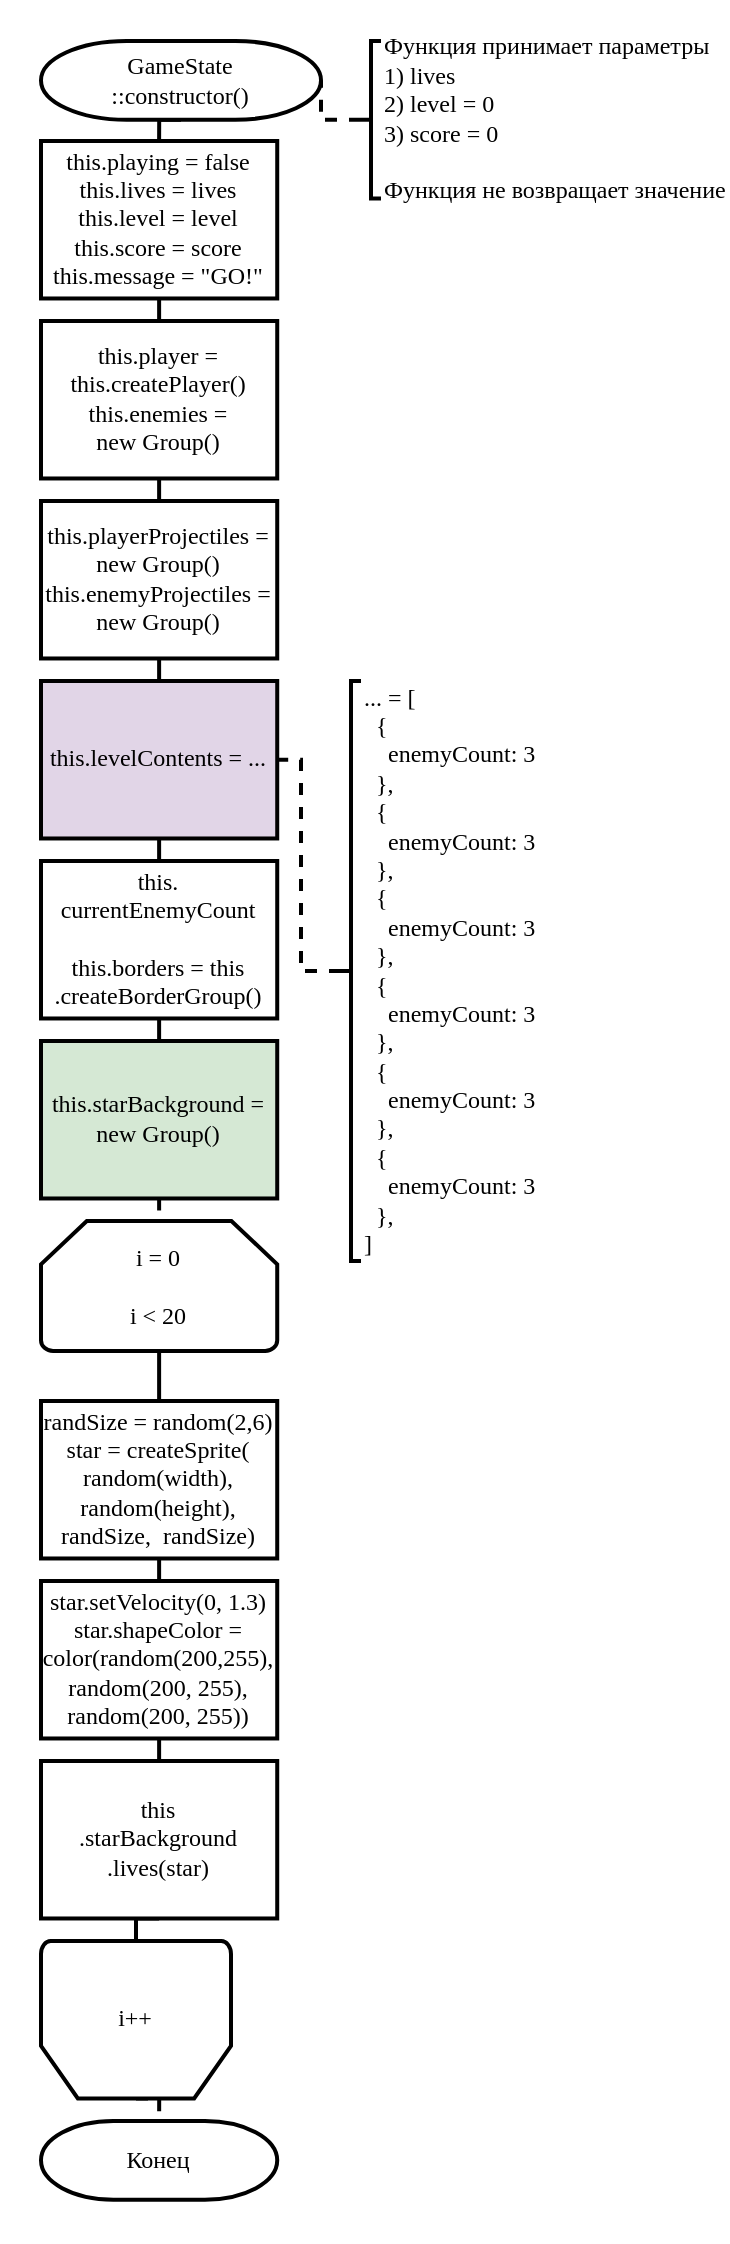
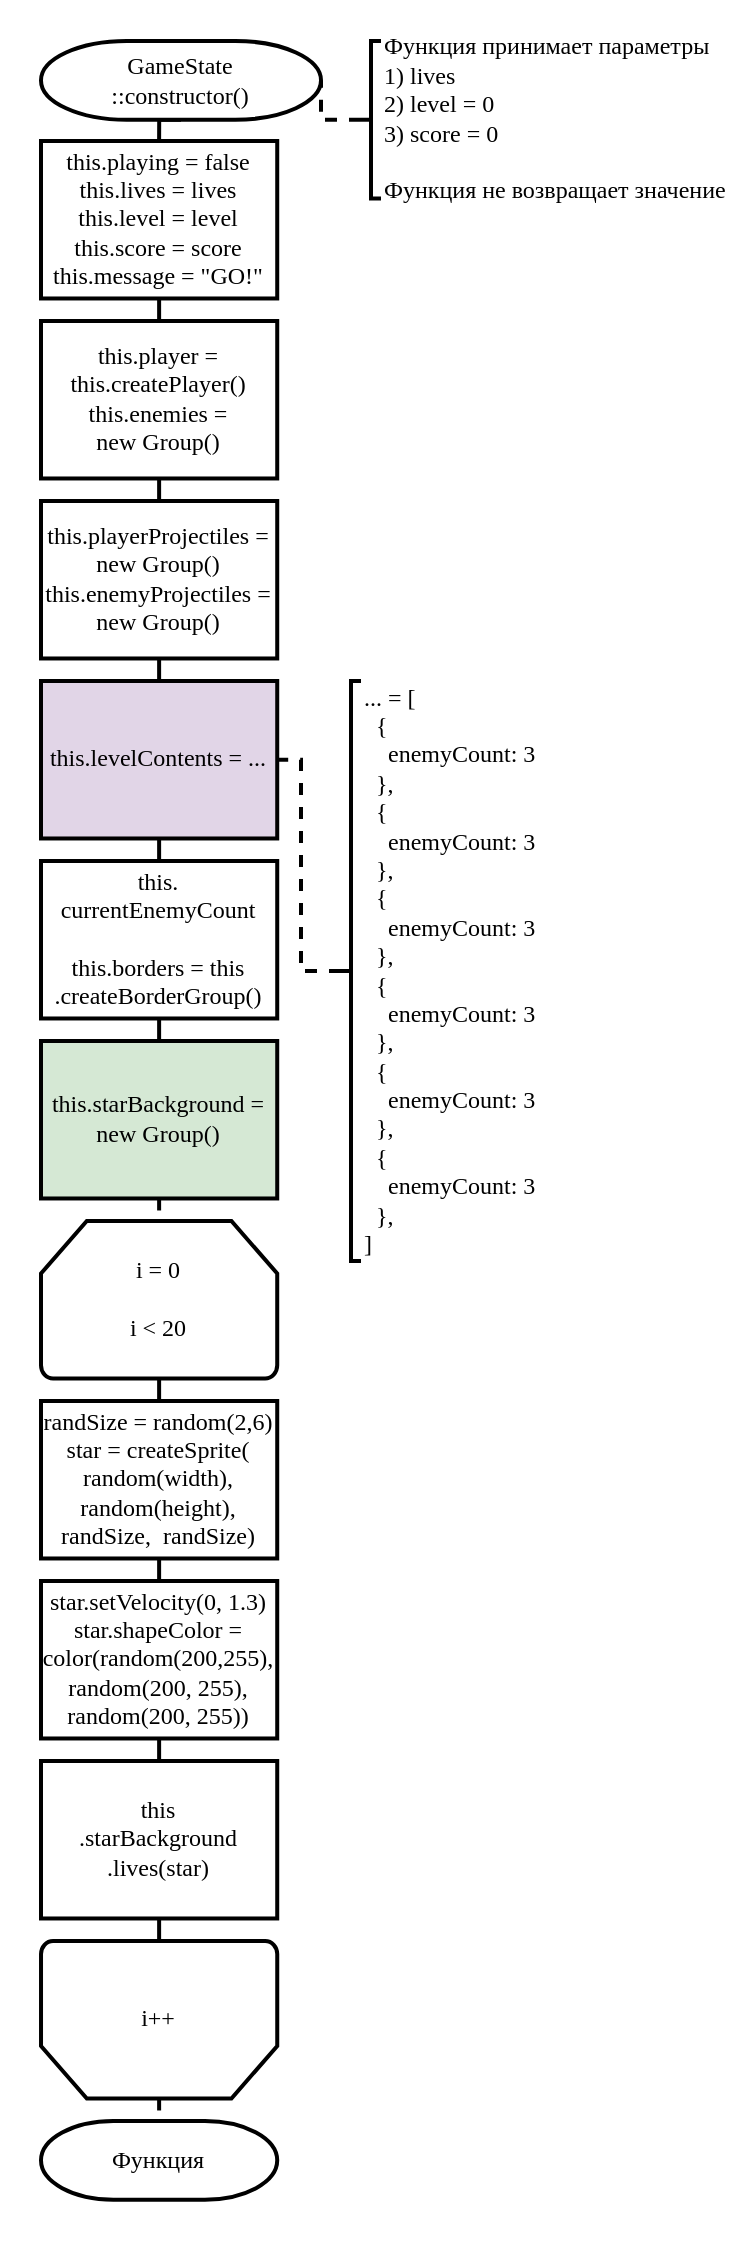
node "i = 0 i < 20": size 236x130 -> 236x157
node "i++": size 190x157 -> 236x157
node "Конец": label "Конец" -> "Функция"
